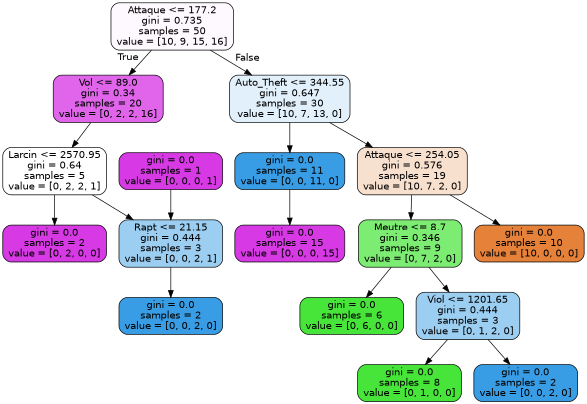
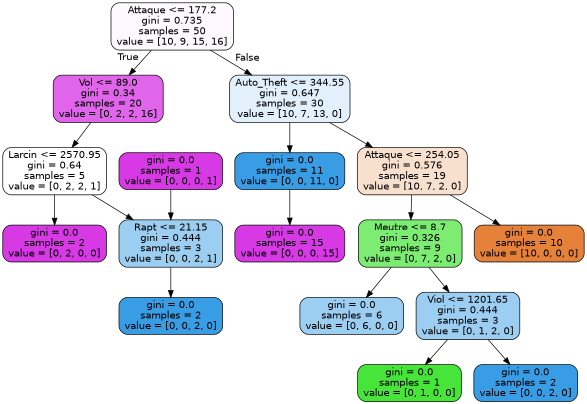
node "Meutre <= 8.7 gini = 0.346 samples = 9 value = [0, 7, 2, 0]": label "Meutre <= 8.7 gini = 0.346 samples = 9 value = [0, 7, 2, 0]" -> "Meutre <= 8.7 gini = 0.326 samples = 9 value = [0, 7, 2, 0]"
node "gini = 0.0 samples = 6 value = [0, 6, 0, 0]": fillcolor #47e539 -> #9ccef2
node "gini = 0.0 samples = 8 value = [0, 1, 0, 0]": label "gini = 0.0 samples = 8 value = [0, 1, 0, 0]" -> "gini = 0.0 samples = 1 value = [0, 1, 0, 0]"
